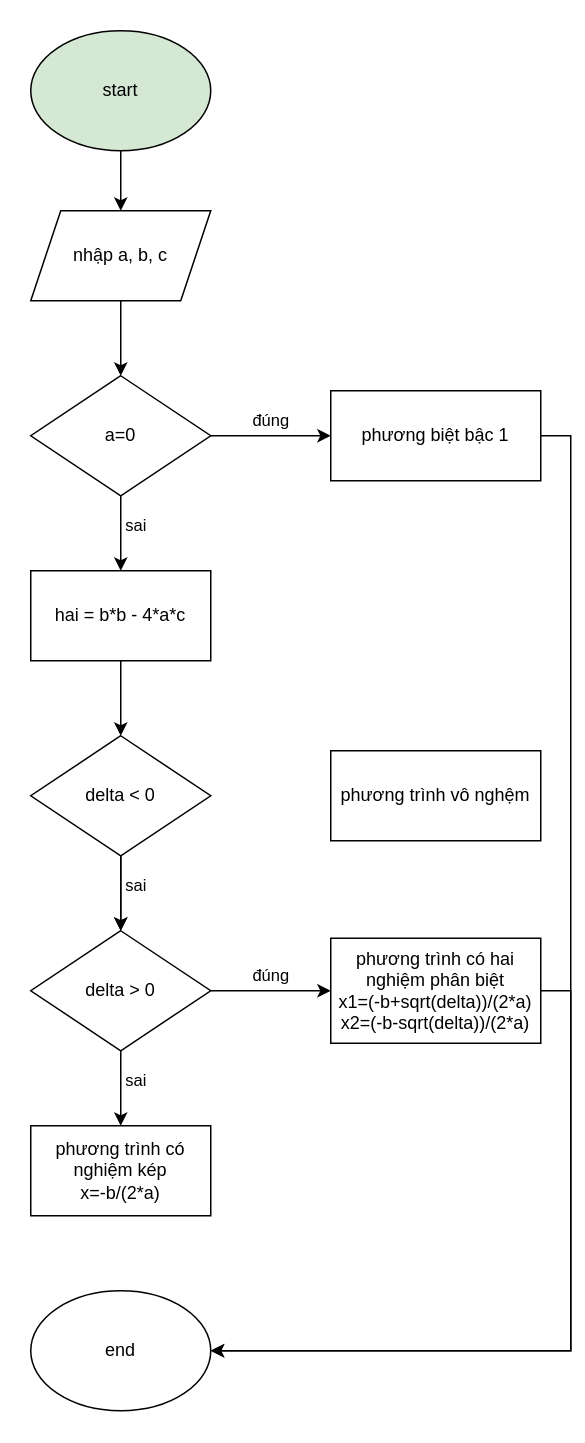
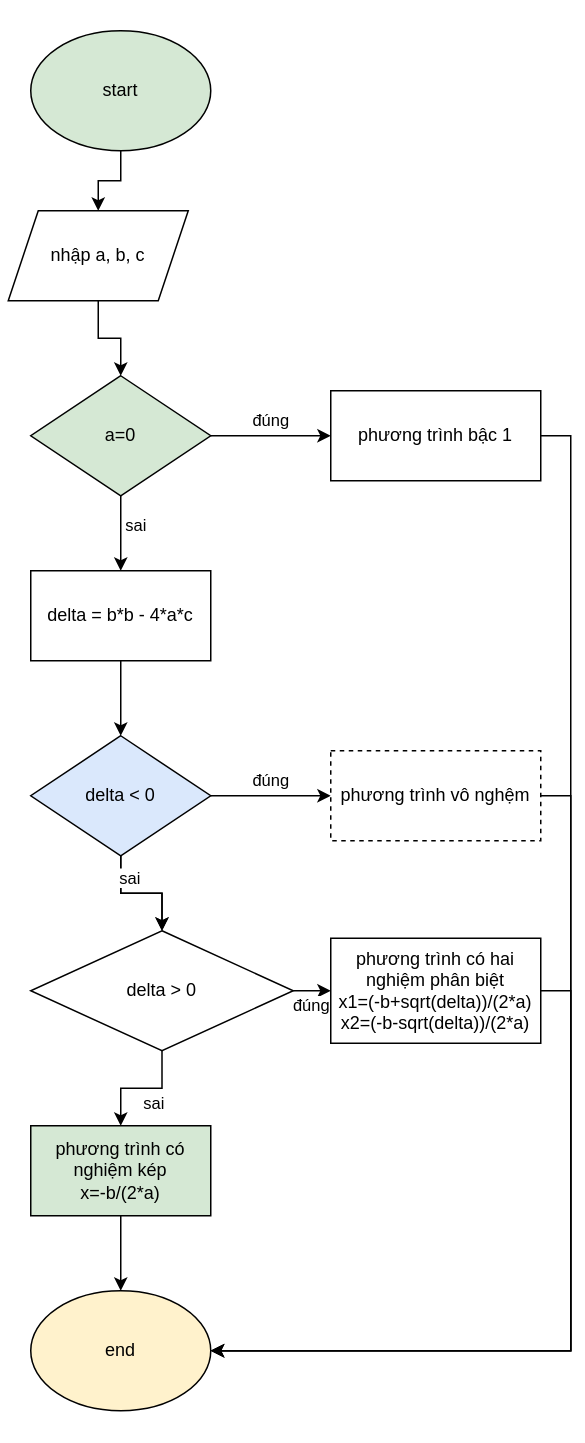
node "nhập a, b, c": moved (121, 256) -> (98, 256)
node "a=0": fillcolor #ffffff -> #d5e8d4
node "phương biệt bậc 1": label "phương biệt bậc 1" -> "phương trình bậc 1"
node "hai = b*b - 4*a*c": label "hai = b*b - 4*a*c" -> "delta = b*b - 4*a*c"
node "delta < 0": fillcolor #ffffff -> #dae8fc
edge "delta < 0" -> "phương trình vô nghệm": added, label "đúng"
node "phương trình vô nghệm": style solid -> dashed
edge "phương trình vô nghệm" -> "end": added
node "delta > 0": size 180x120 -> 263x120
node "phương trình có nghiệm kép x=-b/(2*a)": fillcolor #ffffff -> #d5e8d4
edge "phương trình có nghiệm kép x=-b/(2*a)" -> "end": added
node "end": fillcolor #ffffff -> #fff2cc
